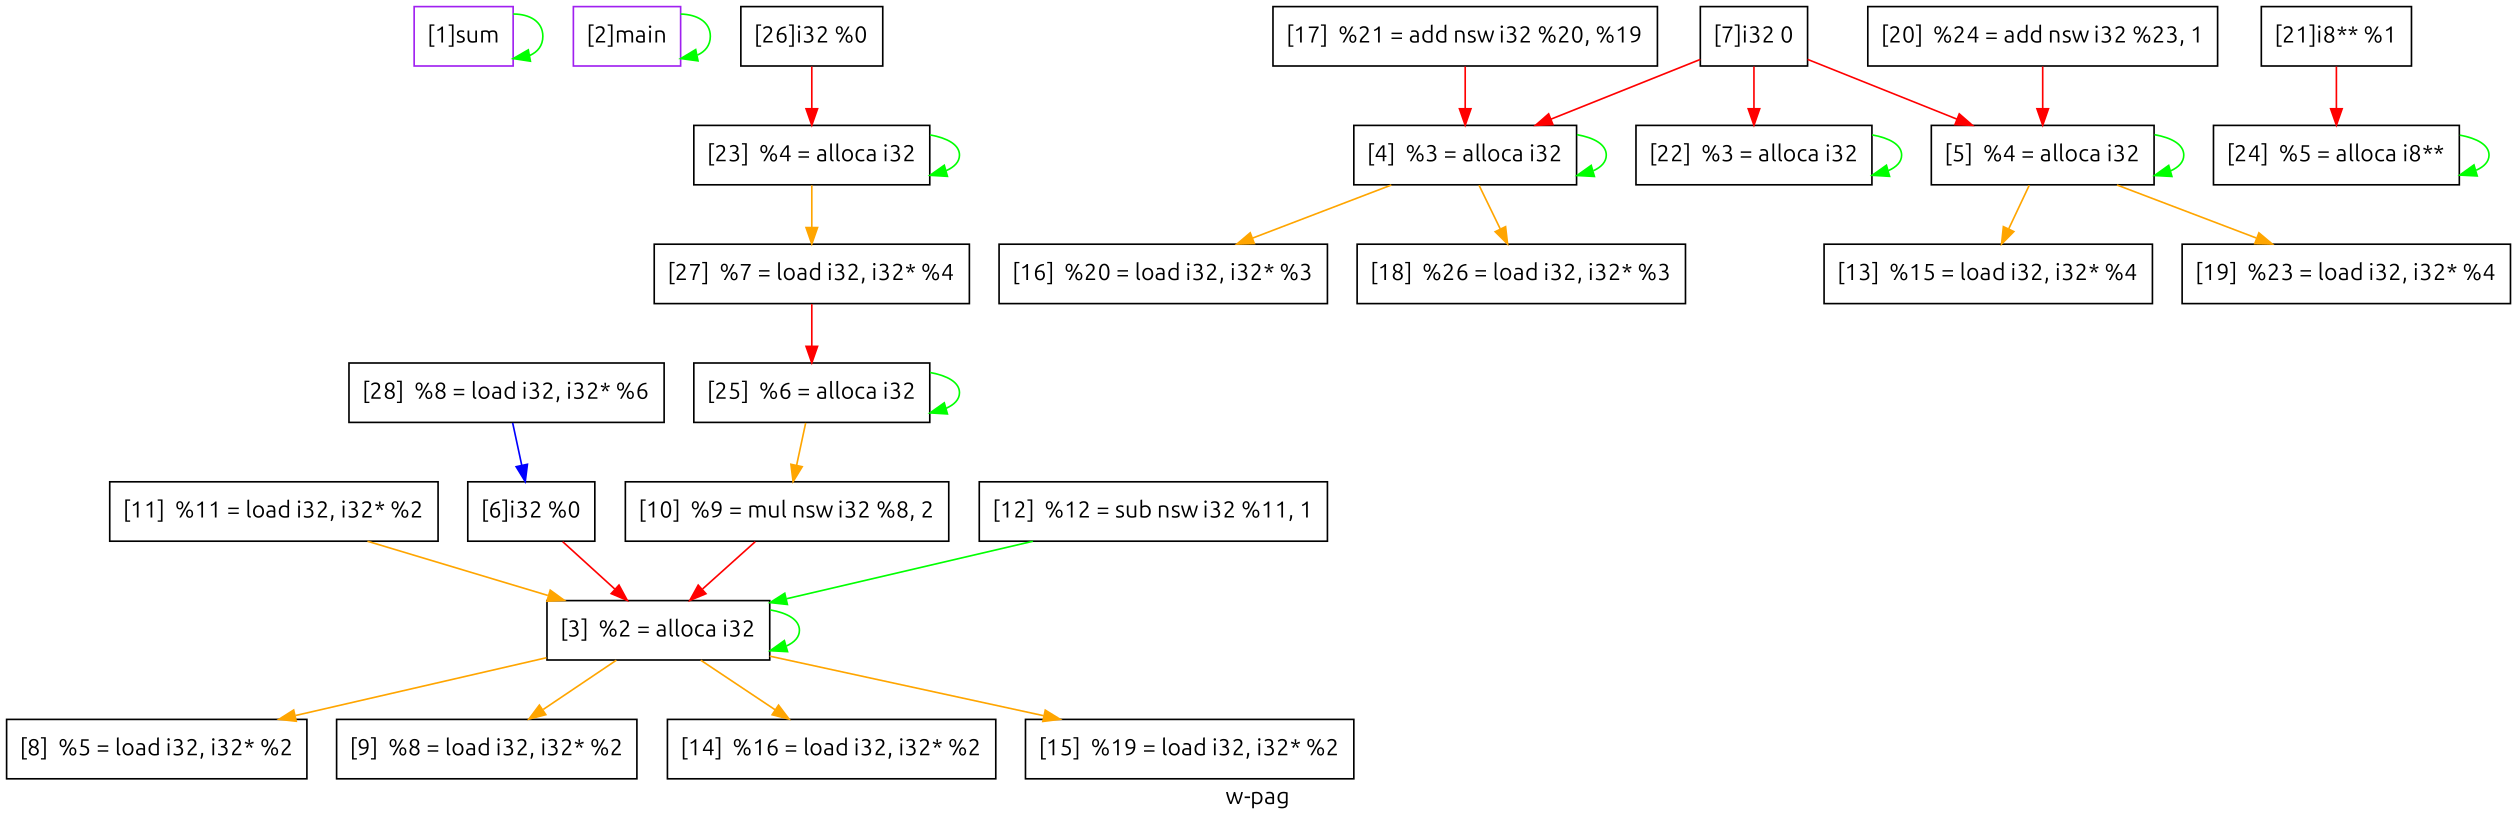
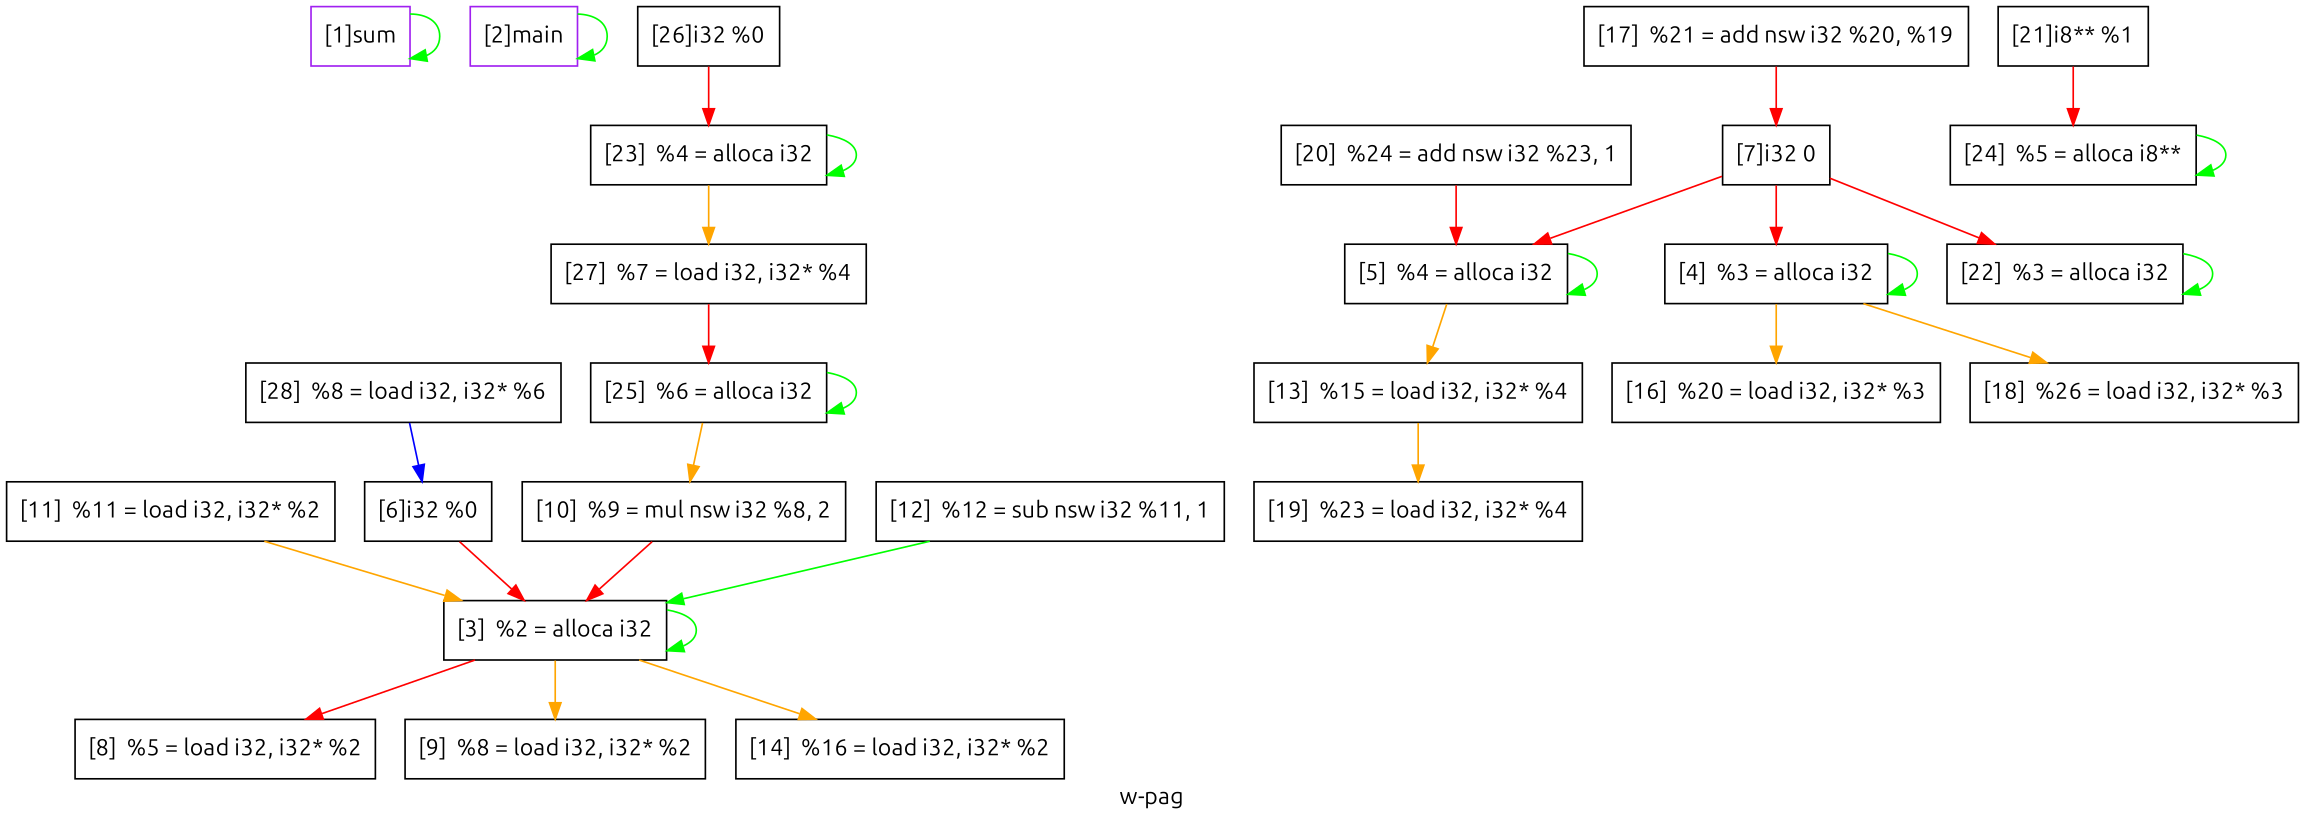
edge "[17]  %21 = add nsw i32 %20, %19" -> "[4]  %3 = alloca i32": now "[17]  %21 = add nsw i32 %20, %19" -> "[7]i32 0"
edge "[5]  %4 = alloca i32" -> "[19]  %23 = load i32, i32* %4": now "[13]  %15 = load i32, i32* %4" -> "[19]  %23 = load i32, i32* %4"
edge "[3]  %2 = alloca i32" -> "[8]  %5 = load i32, i32* %2": color orange -> red
node "[15]  %19 = load i32, i32* %2": removed
